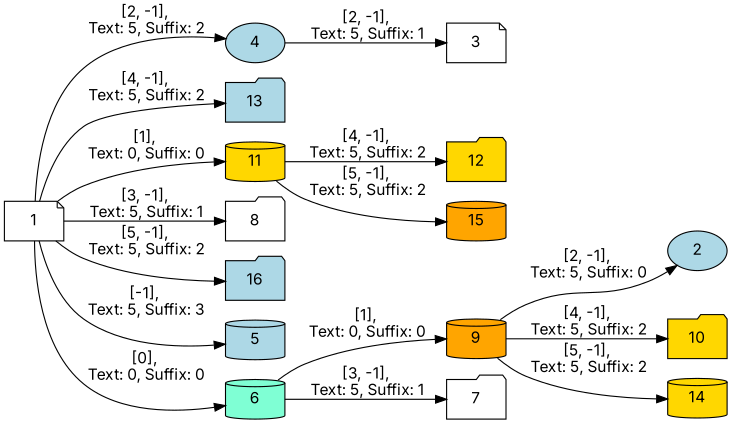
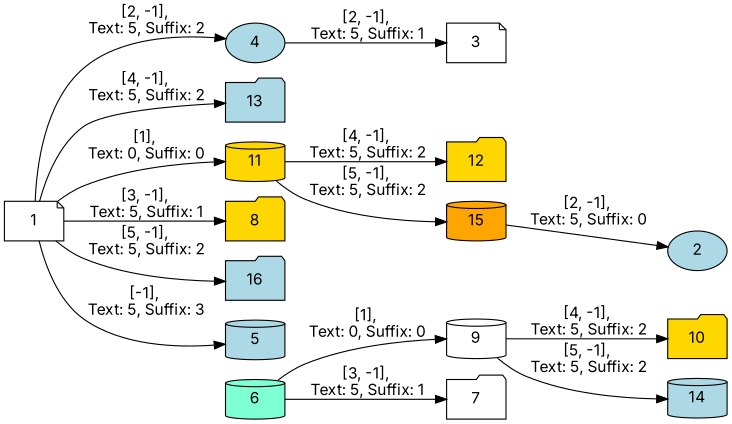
node "8": fillcolor white -> gold
edge "9" -> "2": now "15" -> "2"
node "9": fillcolor orange -> white
edge "1" -> "6": removed, label "[0], Text: 0, Suffix: 0"
node "14": fillcolor gold -> lightblue
